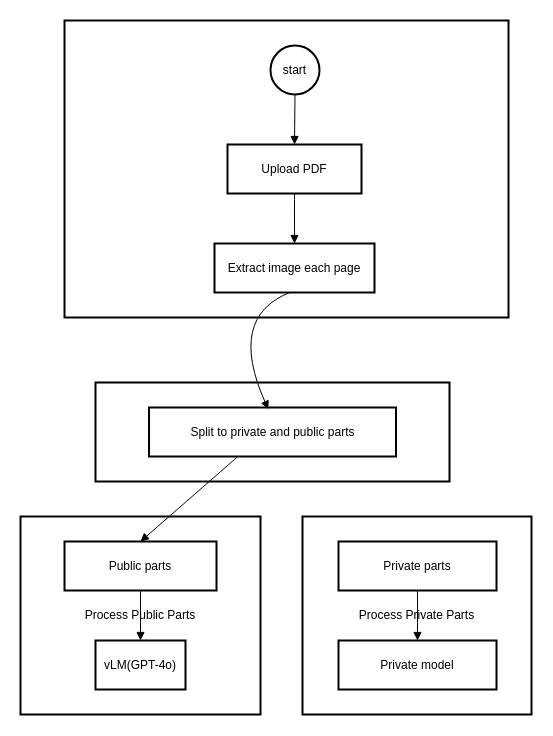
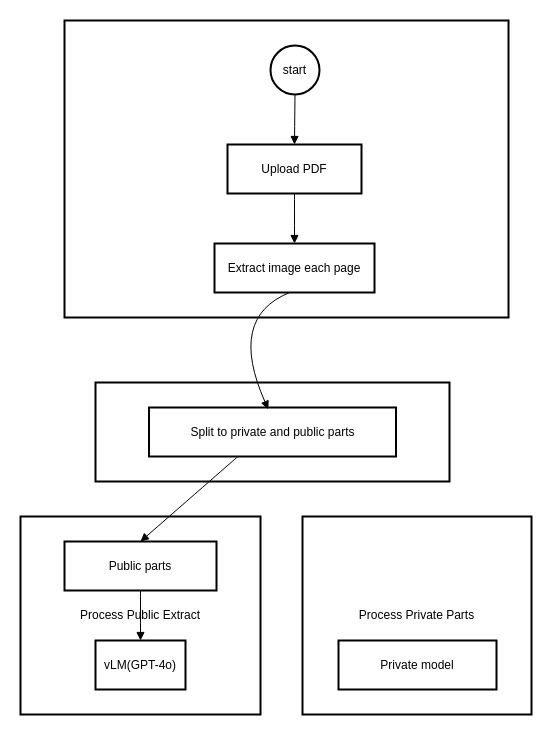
node "Private parts": removed
edge "Private parts" -> "Private model": removed
node "Process Public Parts": label "Process Public Parts" -> "Process Public Extract"
